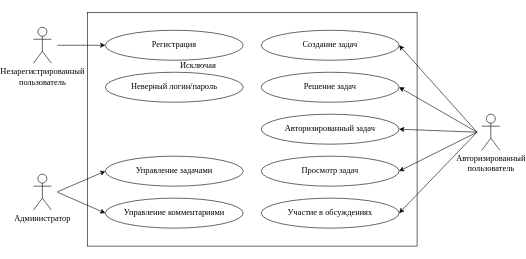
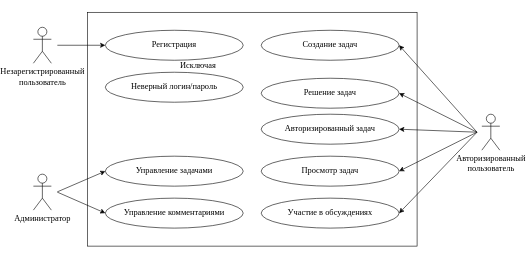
node "Решение задач": moved (330, 87) -> (330, 93)
